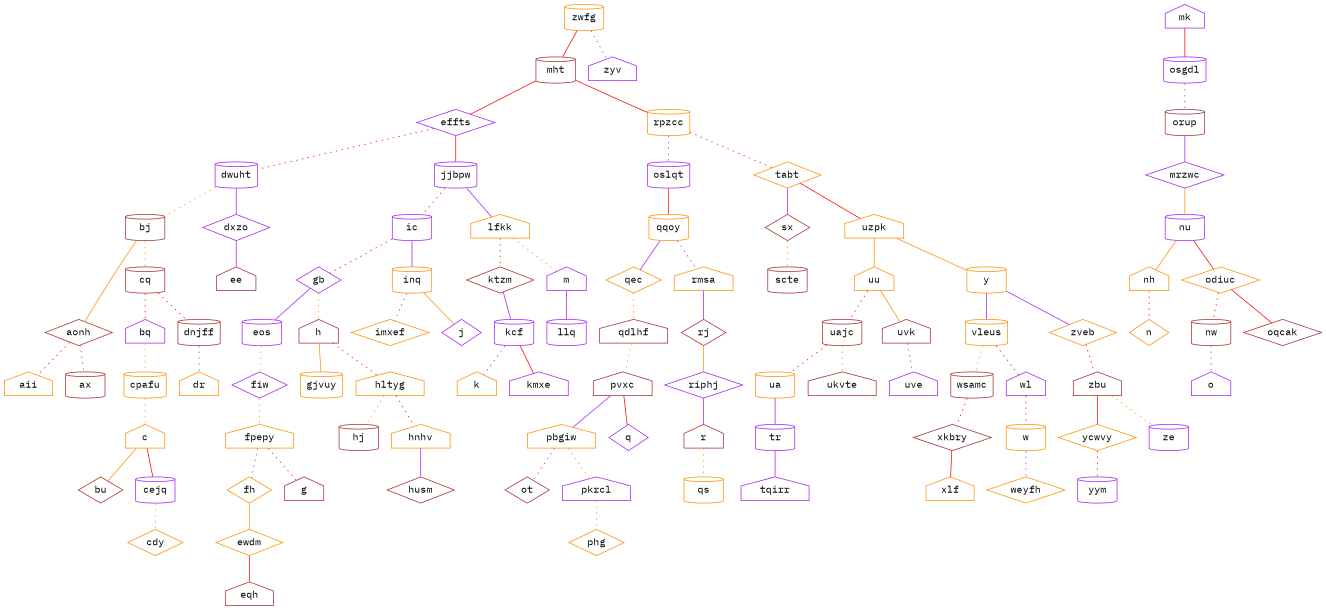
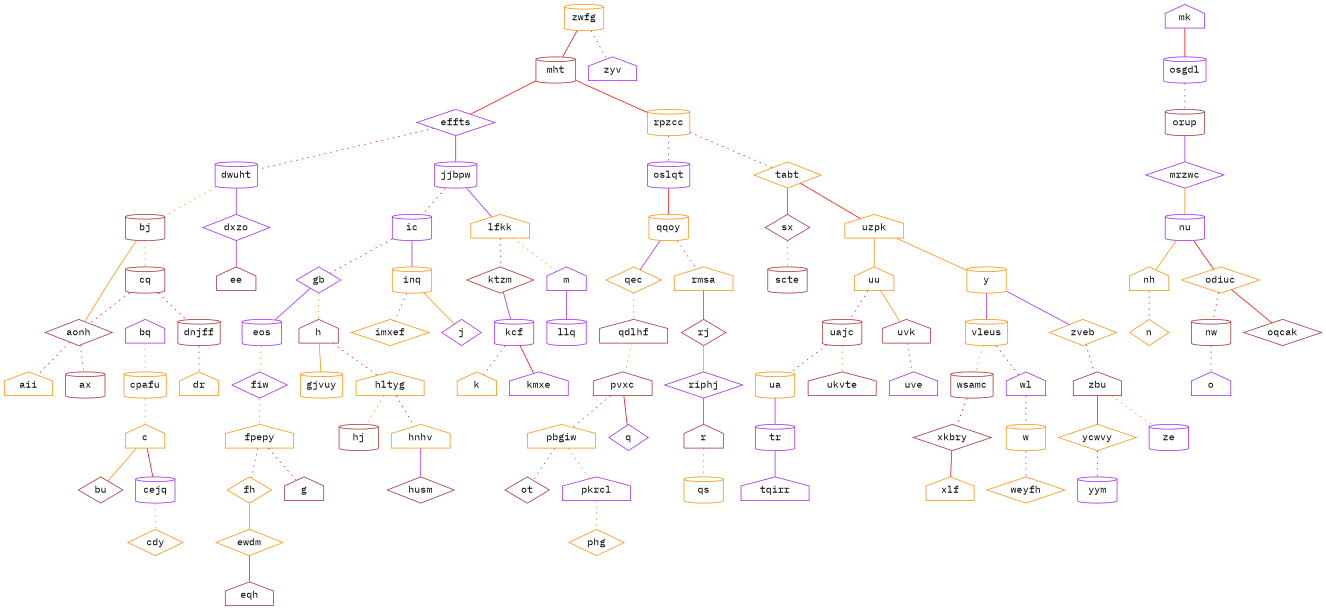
edge "cq" -- "bq": now "cq" -- "aonh"
edge "pvxc" -- "pbgiw": style solid -> dotted
